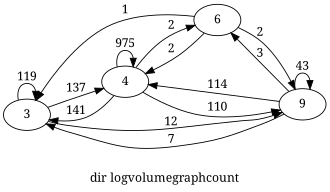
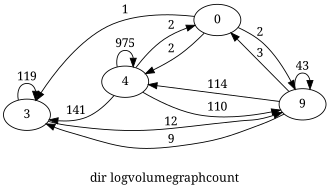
node "6": label "6" -> "0"
edge "3" -> "4": removed, label "137"
edge "9" -> "3": label "7" -> "9"
